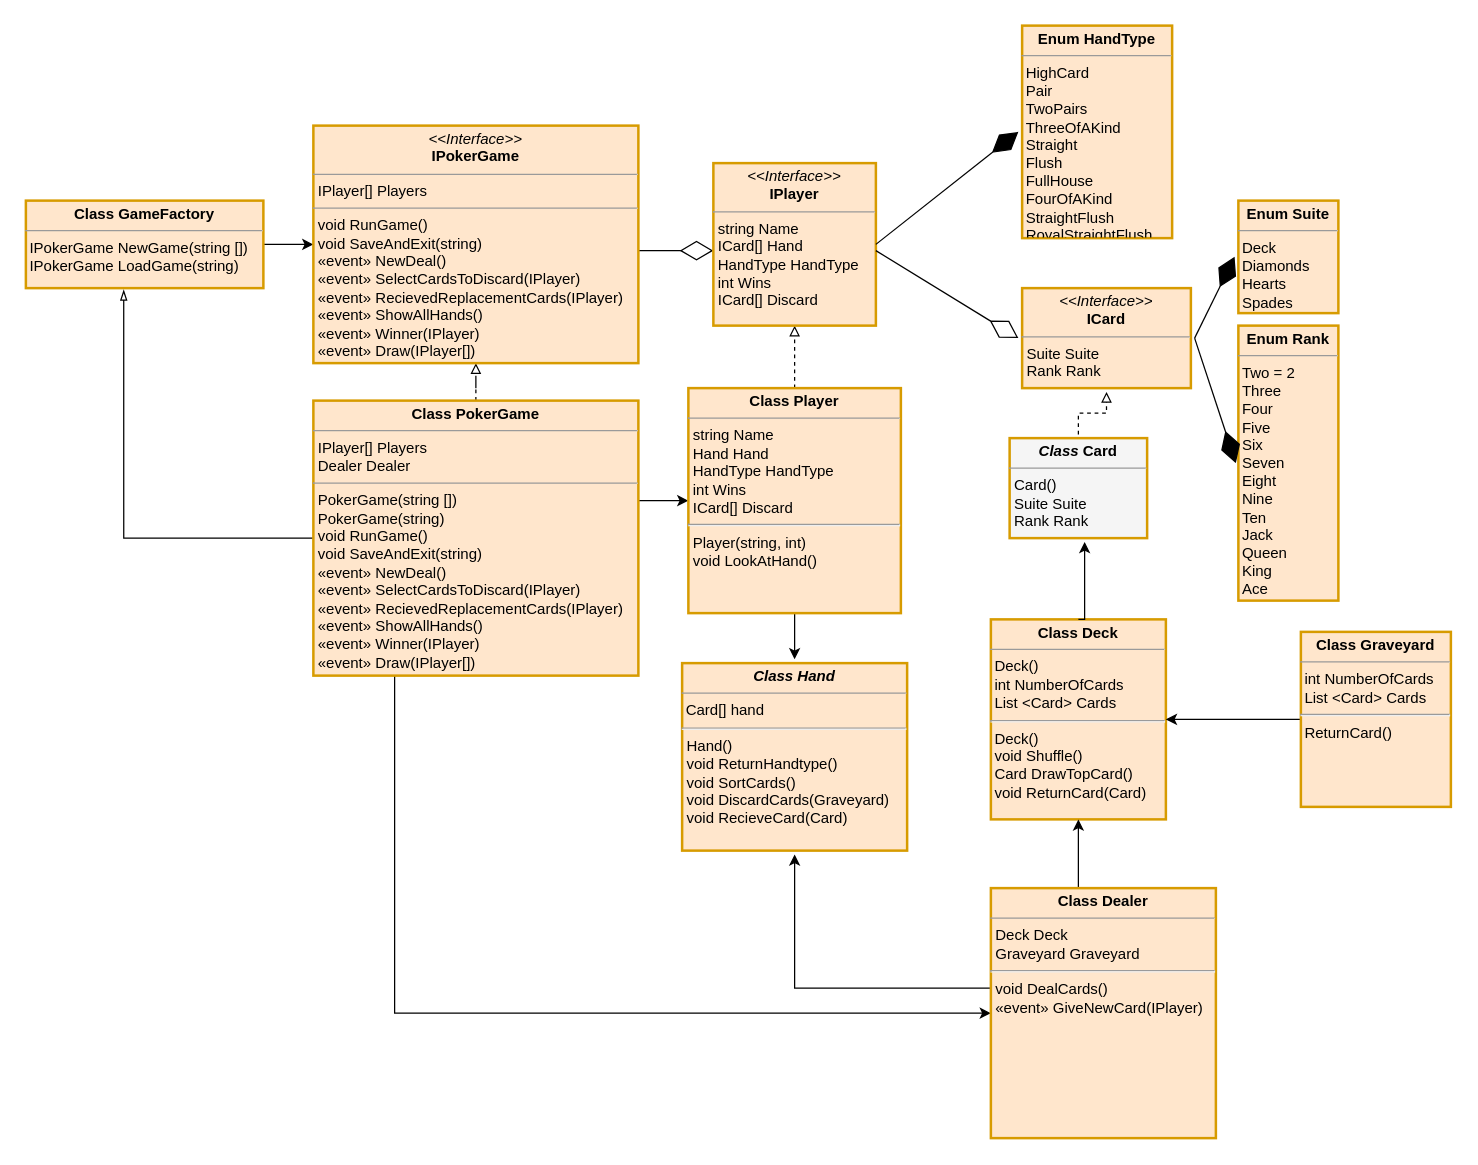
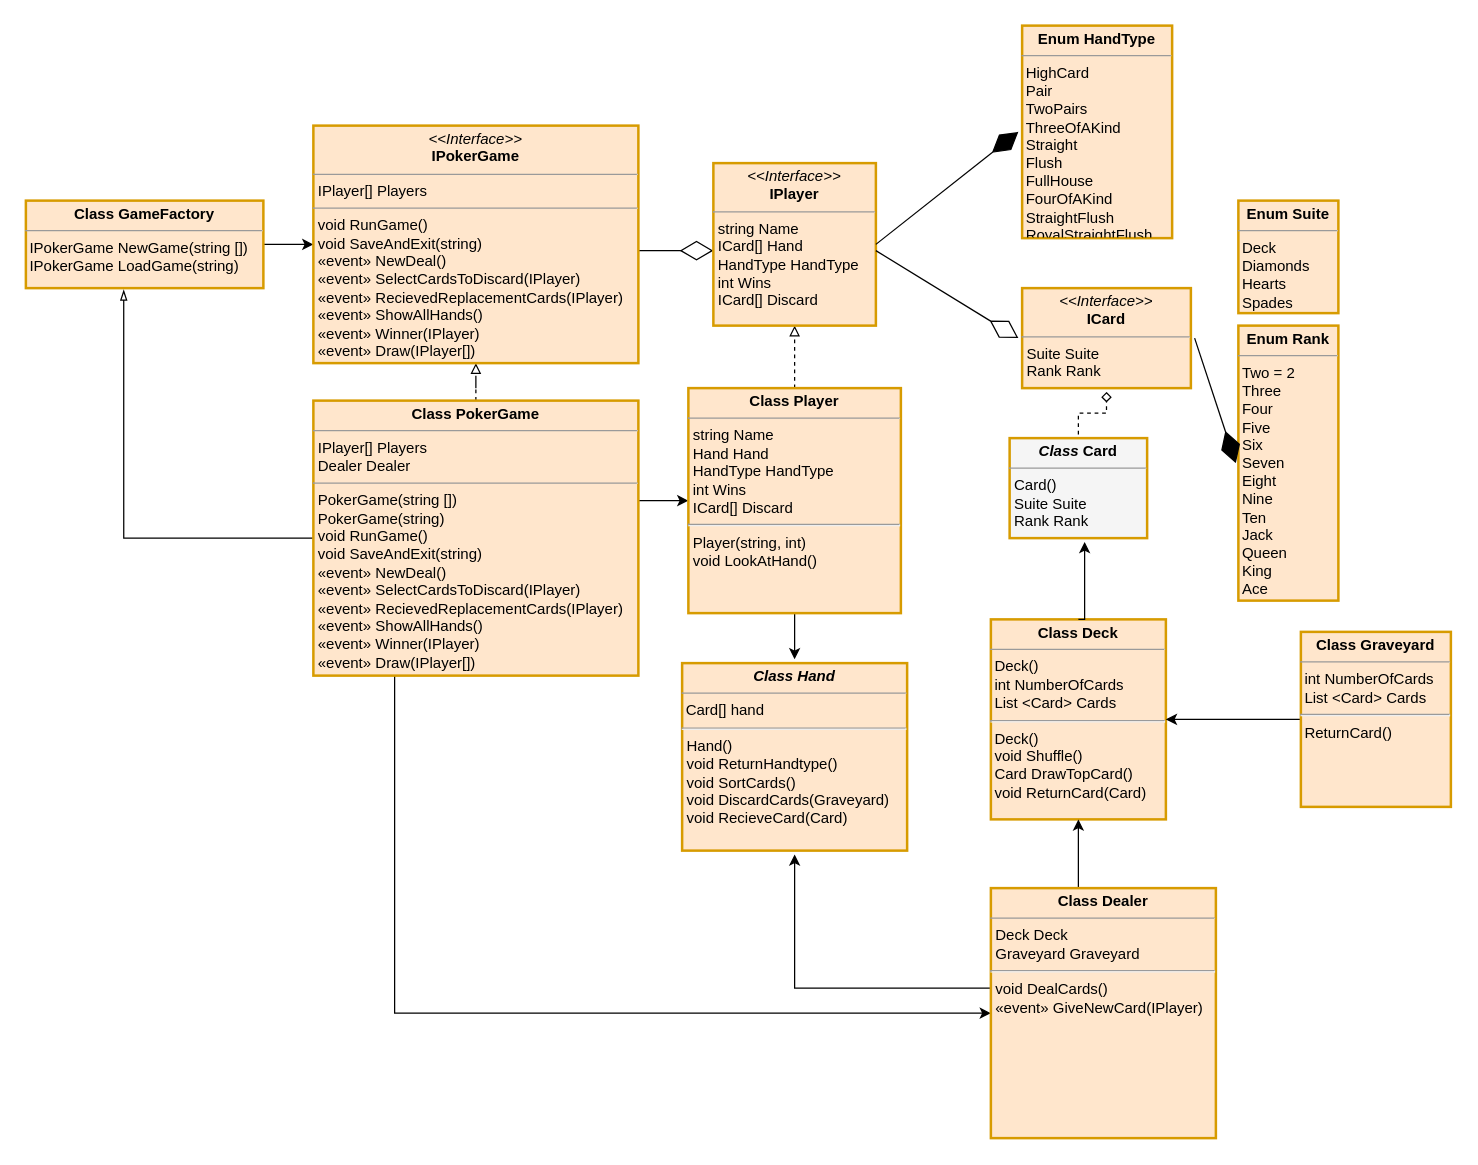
edge "<<Interface>> ICard Suite Suite Rank Rank" -> "Enum Suite Deck Diamonds Hearts Spades": removed
edge "Class Card Card() Suite Suite Rank Rank" -> "<<Interface>> ICard Suite Suite Rank Rank": arrowhead block -> diamond
